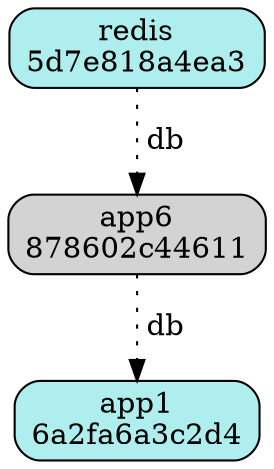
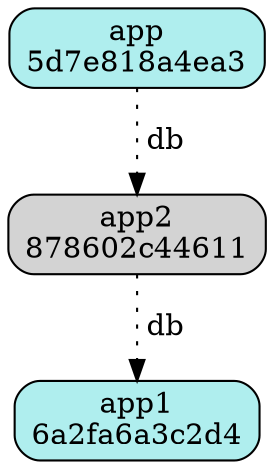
node "redis 5d7e818a4ea3": label "redis 5d7e818a4ea3" -> "app 5d7e818a4ea3"
node "app6 878602c44611": label "app6 878602c44611" -> "app2 878602c44611"
